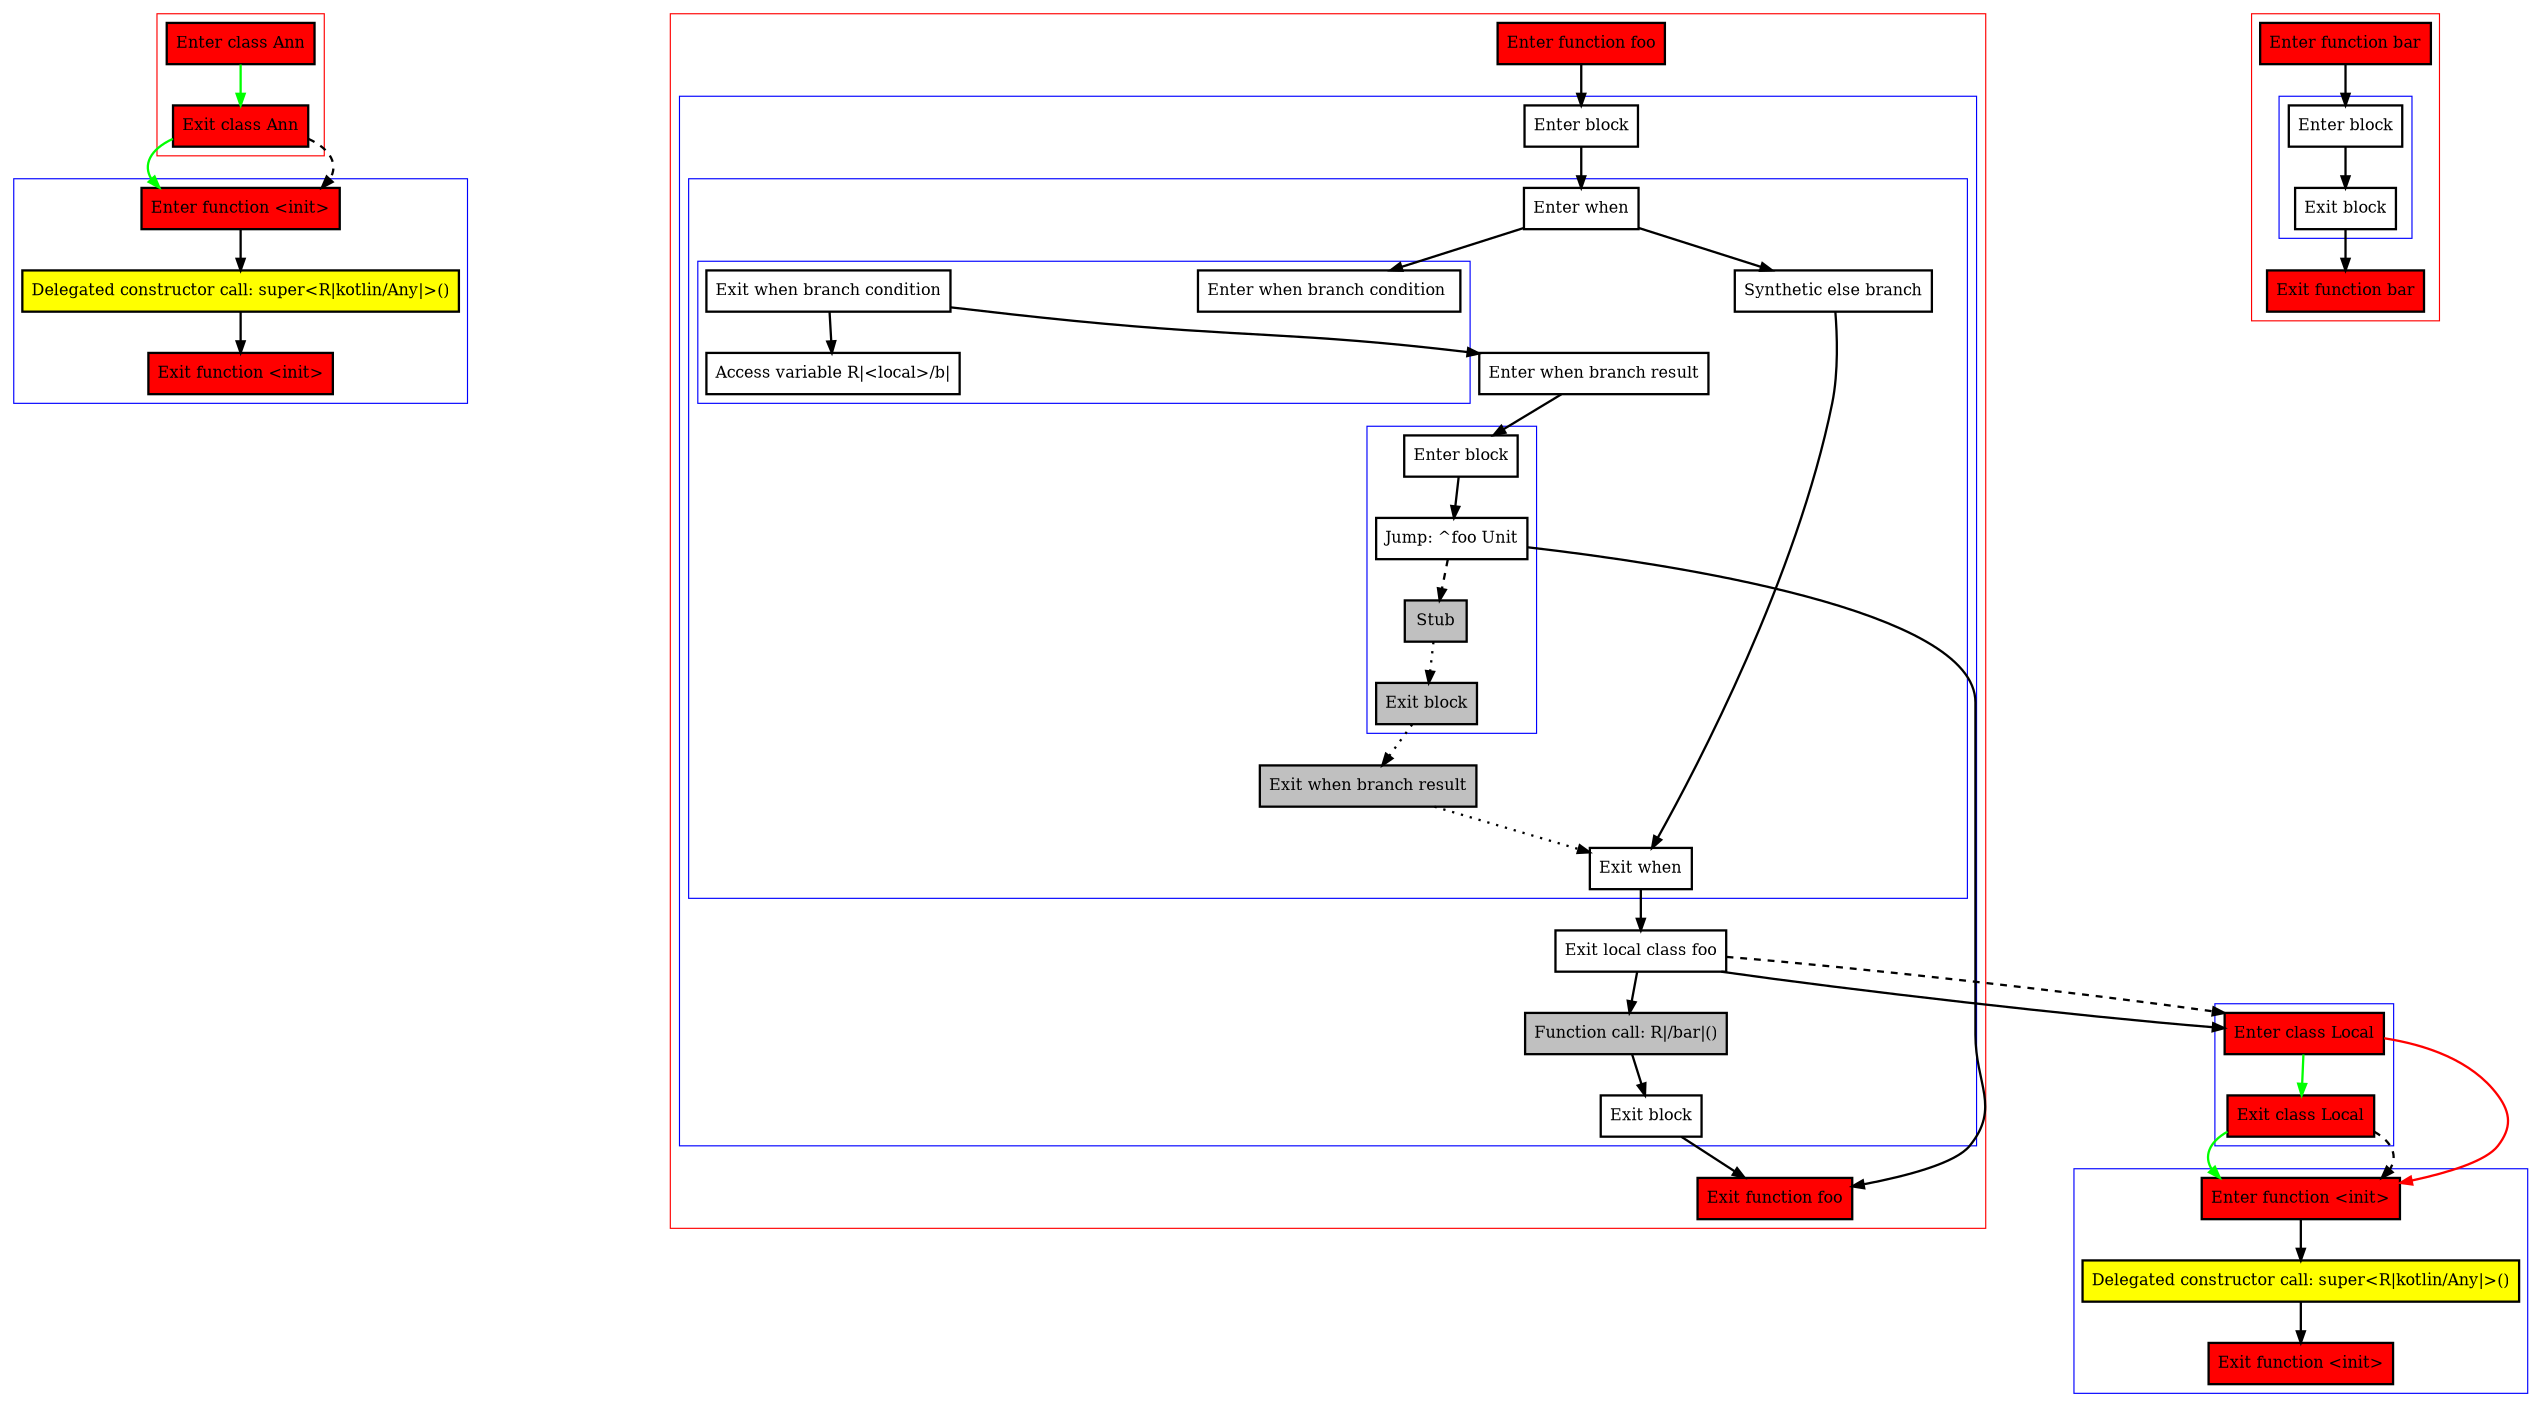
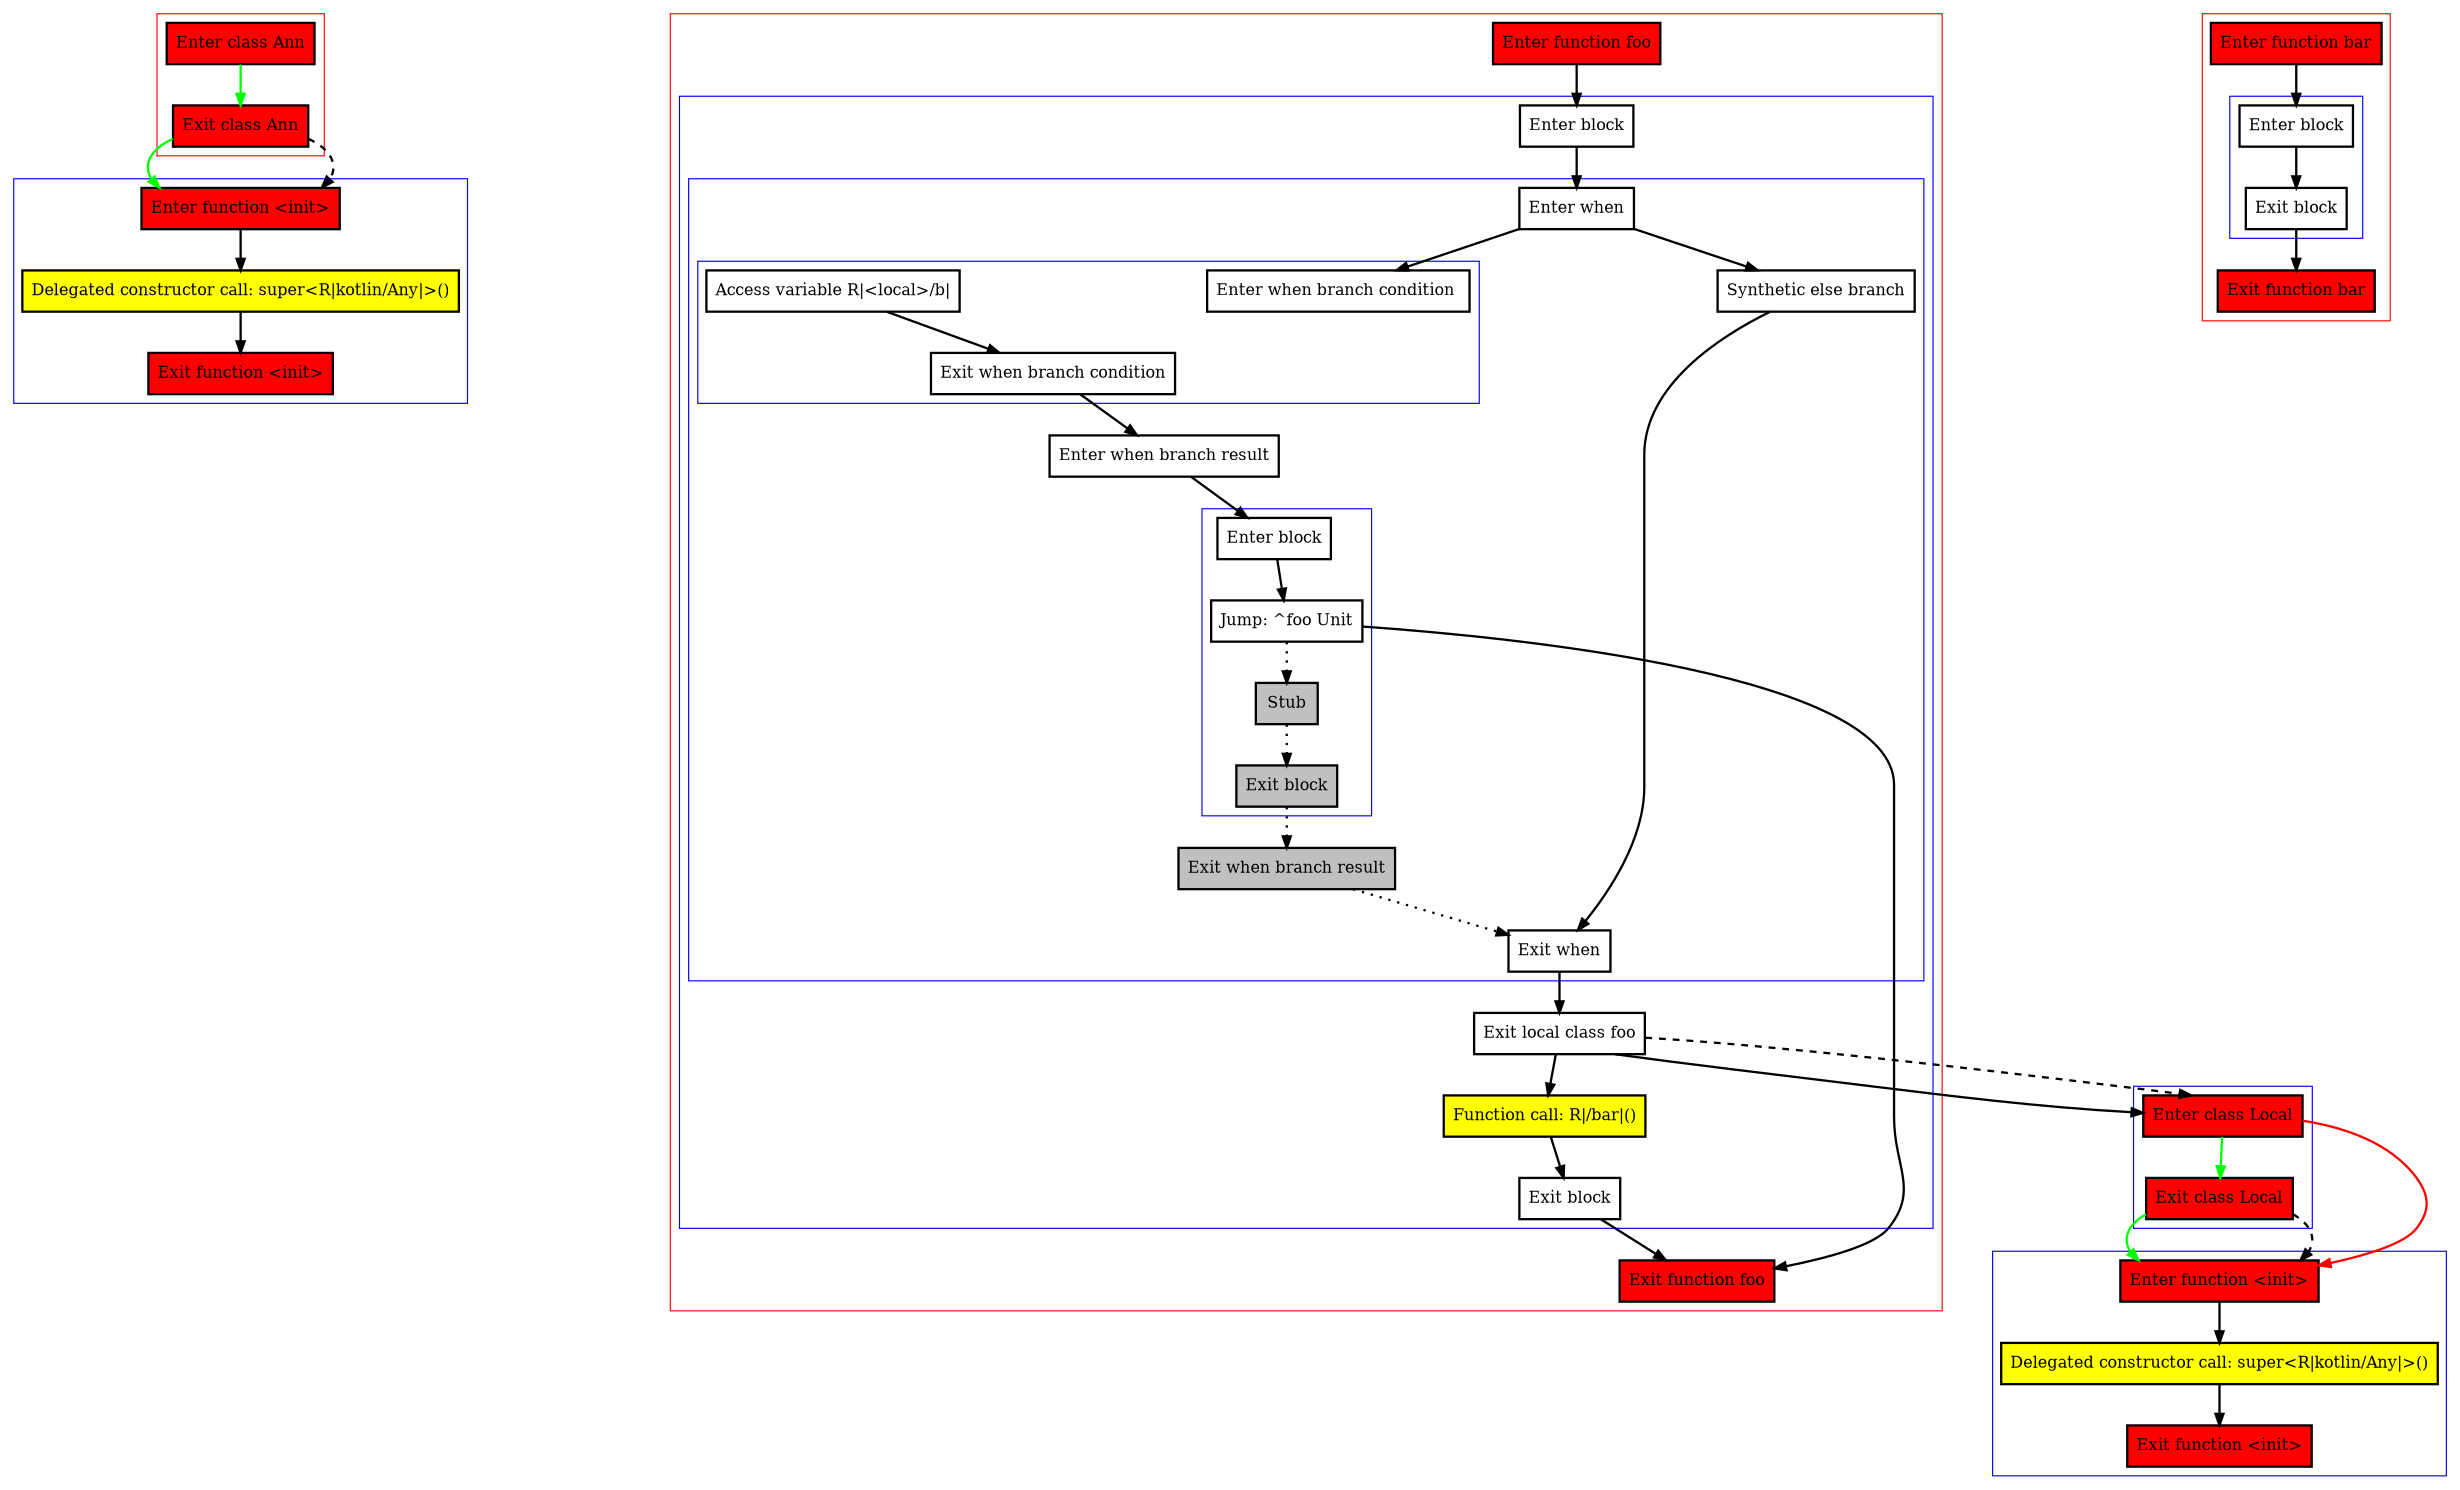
edge "Exit when branch condition" -> "Access variable R|<local>/b|": reversed
edge "Jump: ^foo Unit" -> "Stub": style dashed -> dotted
node "Function call: R|/bar|()": fillcolor gray -> yellow
